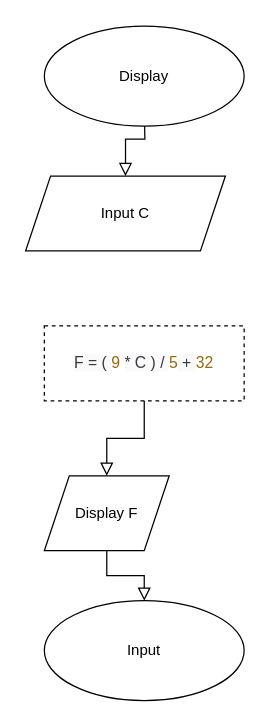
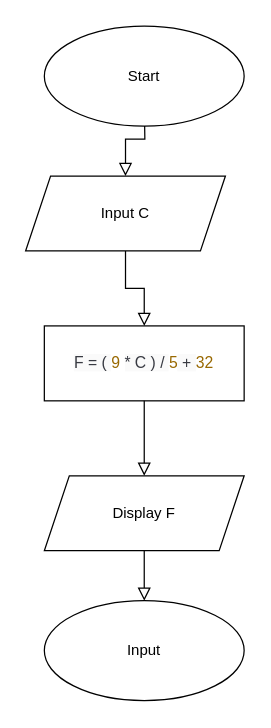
node "Display": label "Display" -> "Start"
edge "Input C" -> "F = ( 9 * C ) / 5 + 32": added
node "F = ( 9 * C ) / 5 + 32": style dashed -> solid
node "Display F": size 125x75 -> 200x75
